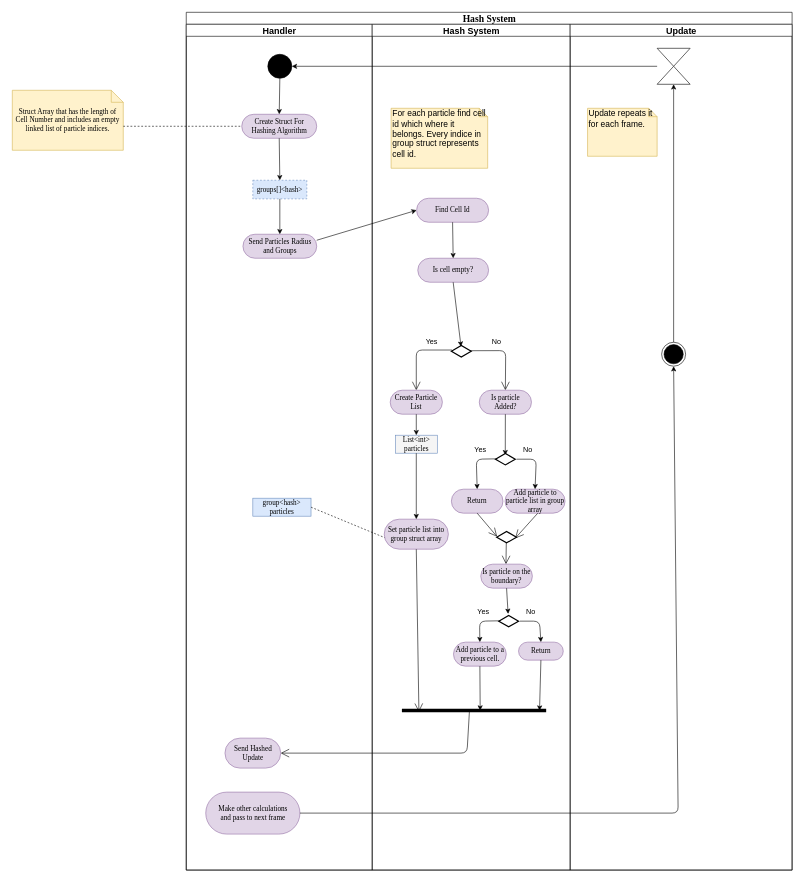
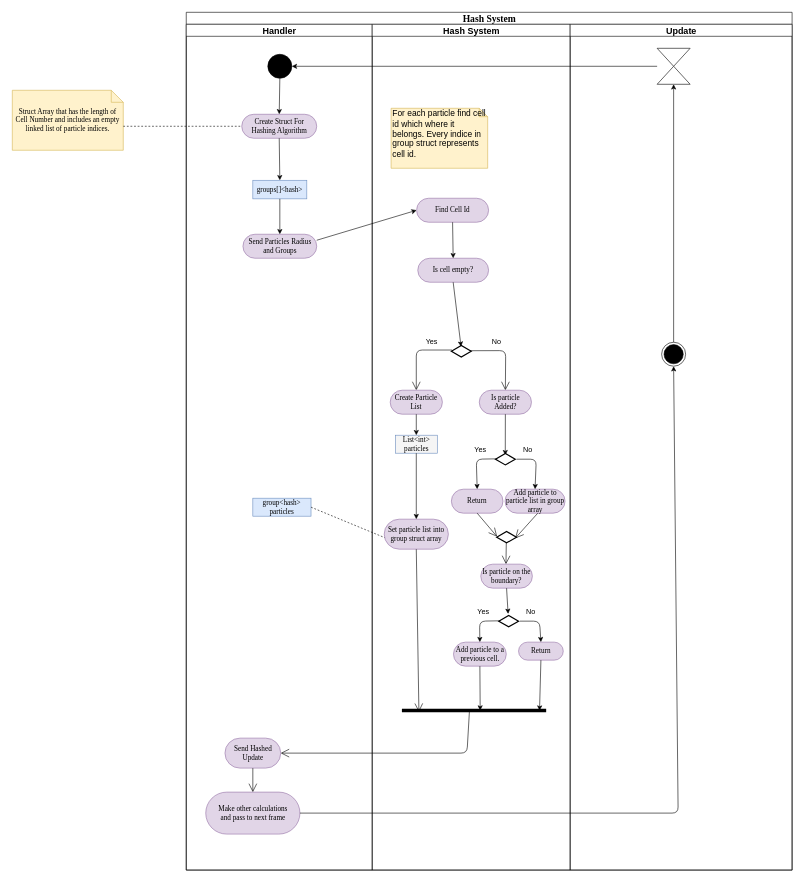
node "Update repeats it for each frame.": removed
node "groups[]<hash>": style dashed -> solid
edge "Send Hashed Update" -> "Make other calculations and pass to next frame": added
